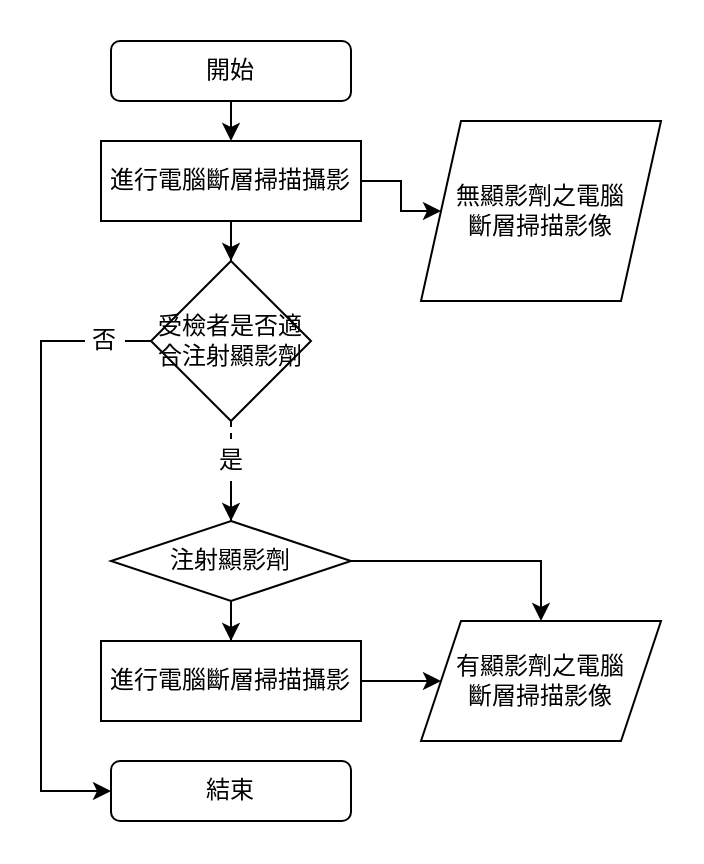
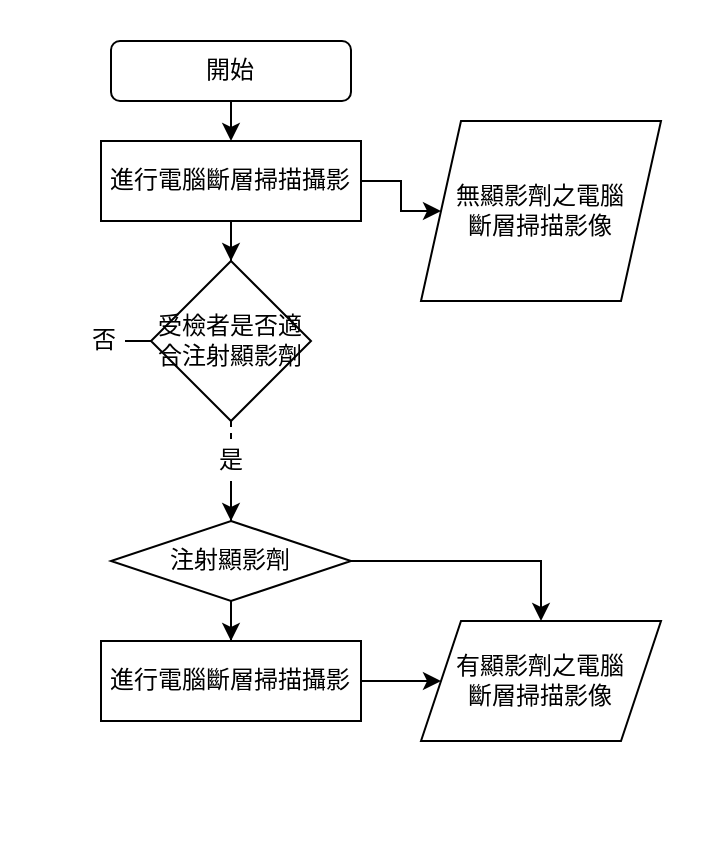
edge "否" -> "結束": removed
node "結束": removed
